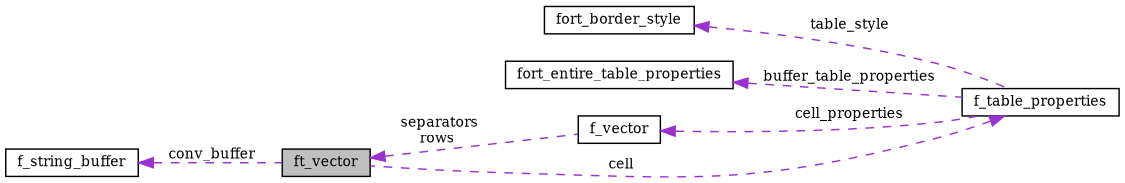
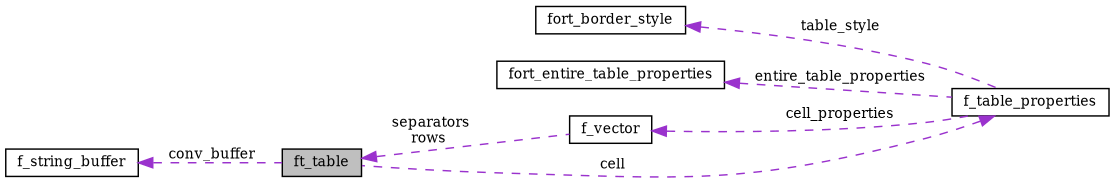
edge "f_table_properties" -> "fort_entire_table_properties": label " buffer_table_properties" -> " entire_table_properties"
node "ft_vector": label "ft_vector" -> "ft_table"
